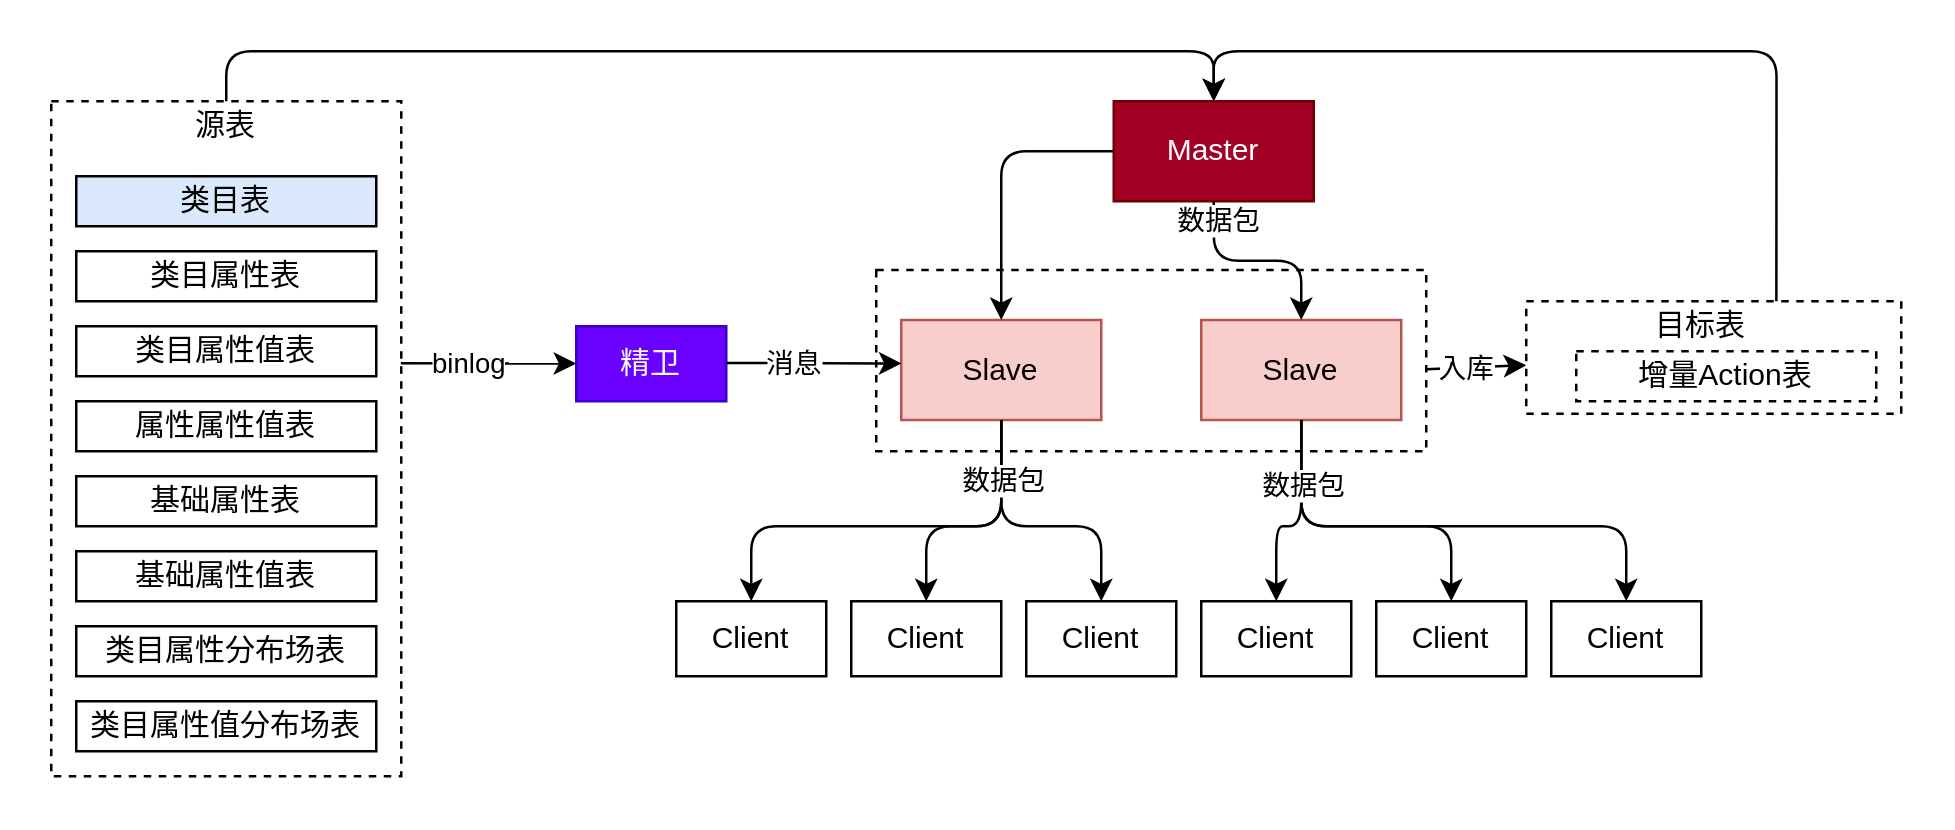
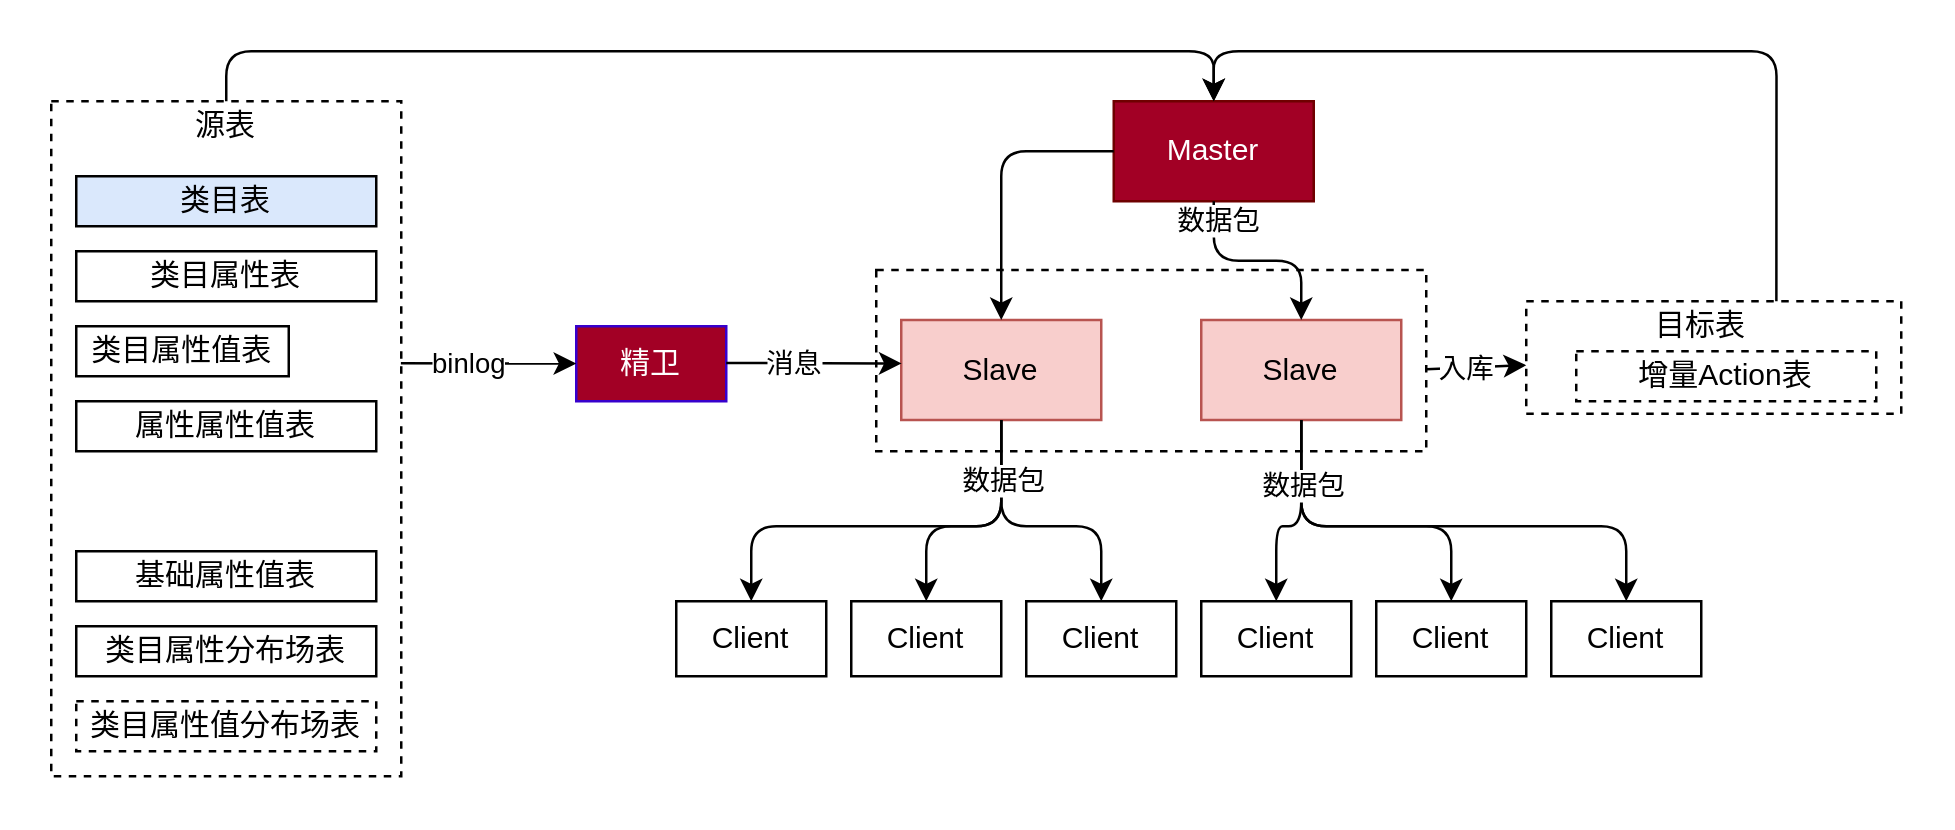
node "类目属性值表": size 300x50 -> 213x50
node "精卫": fillcolor #6a00ff -> #a20025
node "基础属性表": removed
node "类目属性值分布场表": style solid -> dashed
